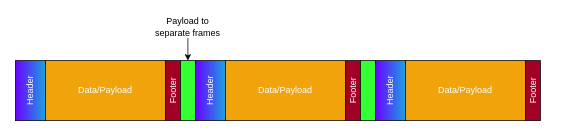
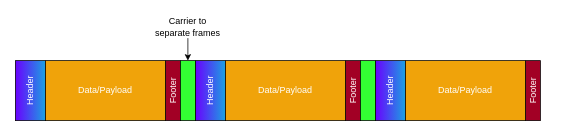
node "Payload to separate frames": label "Payload to separate frames" -> "Carrier to separate frames"
